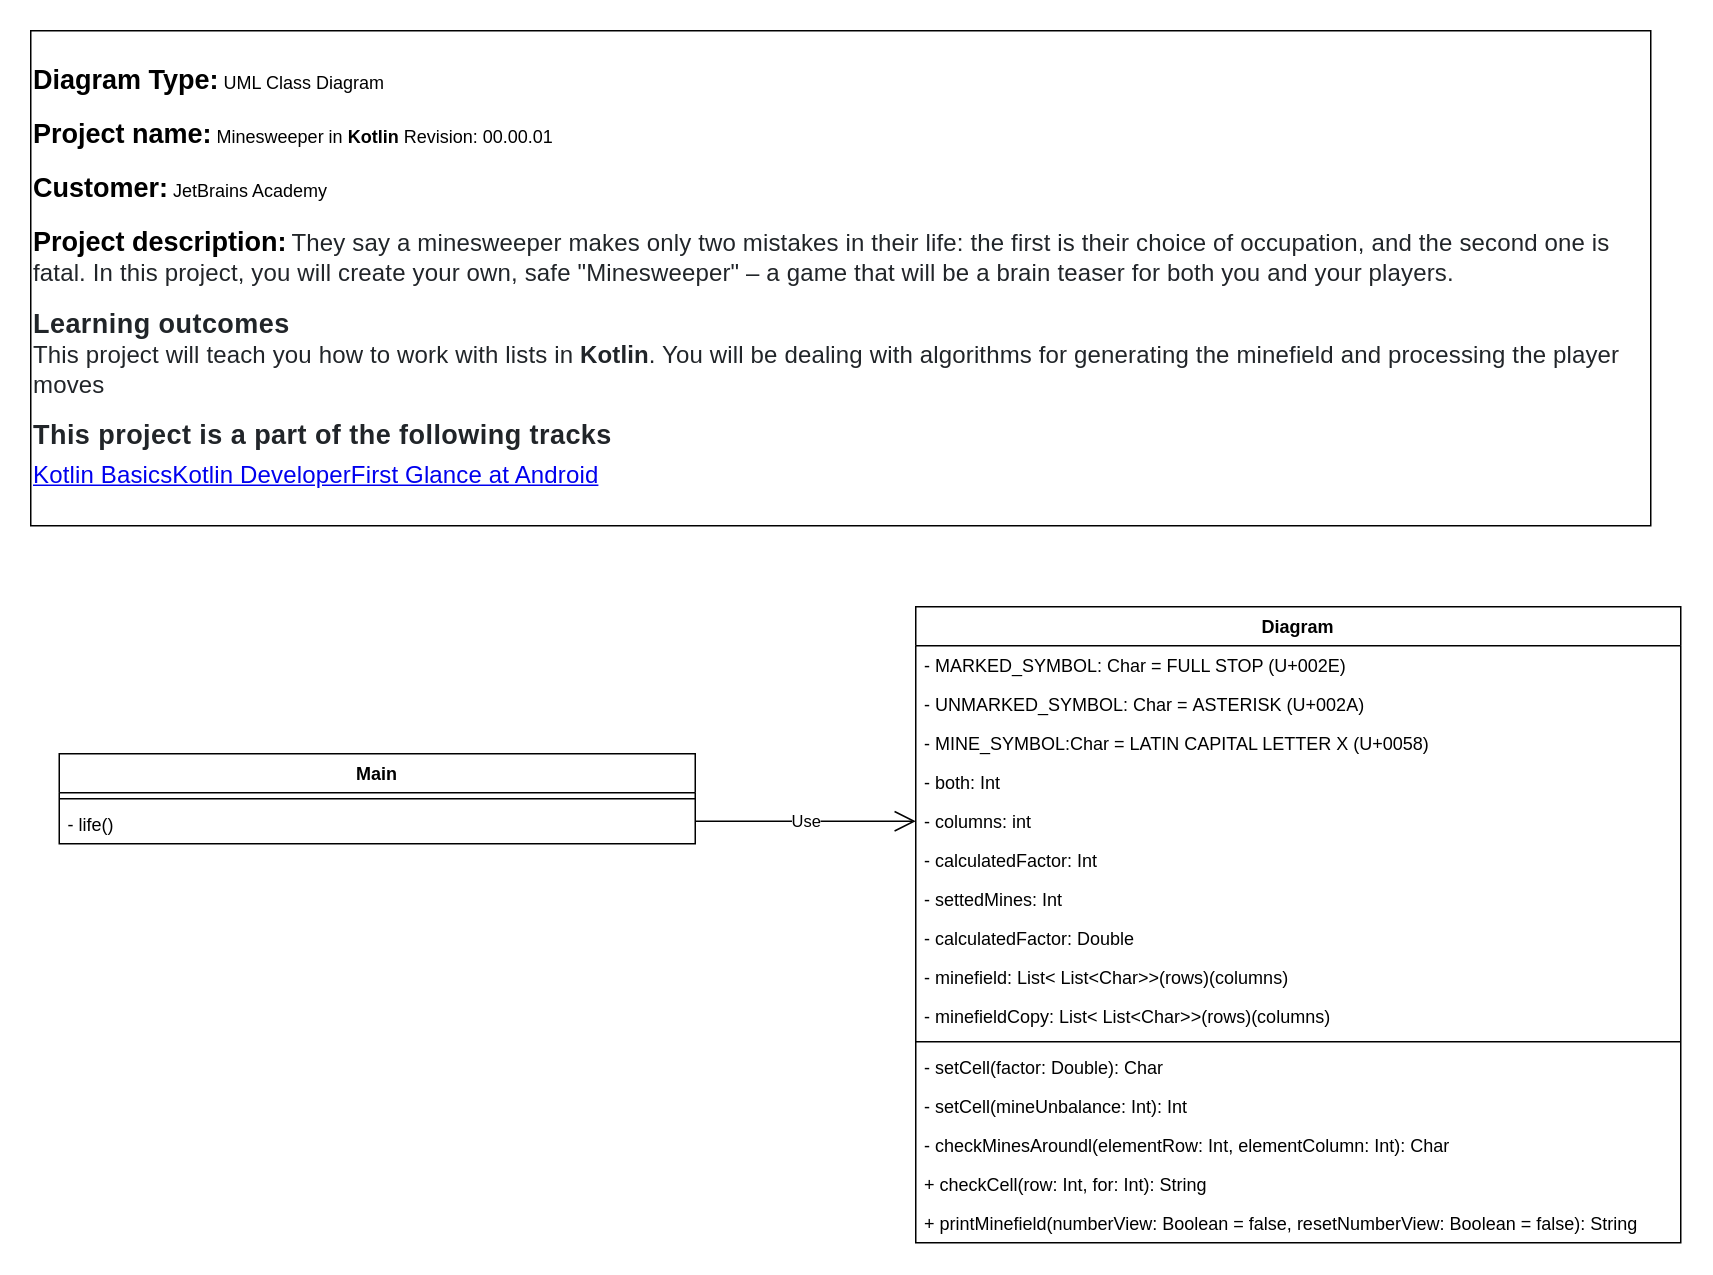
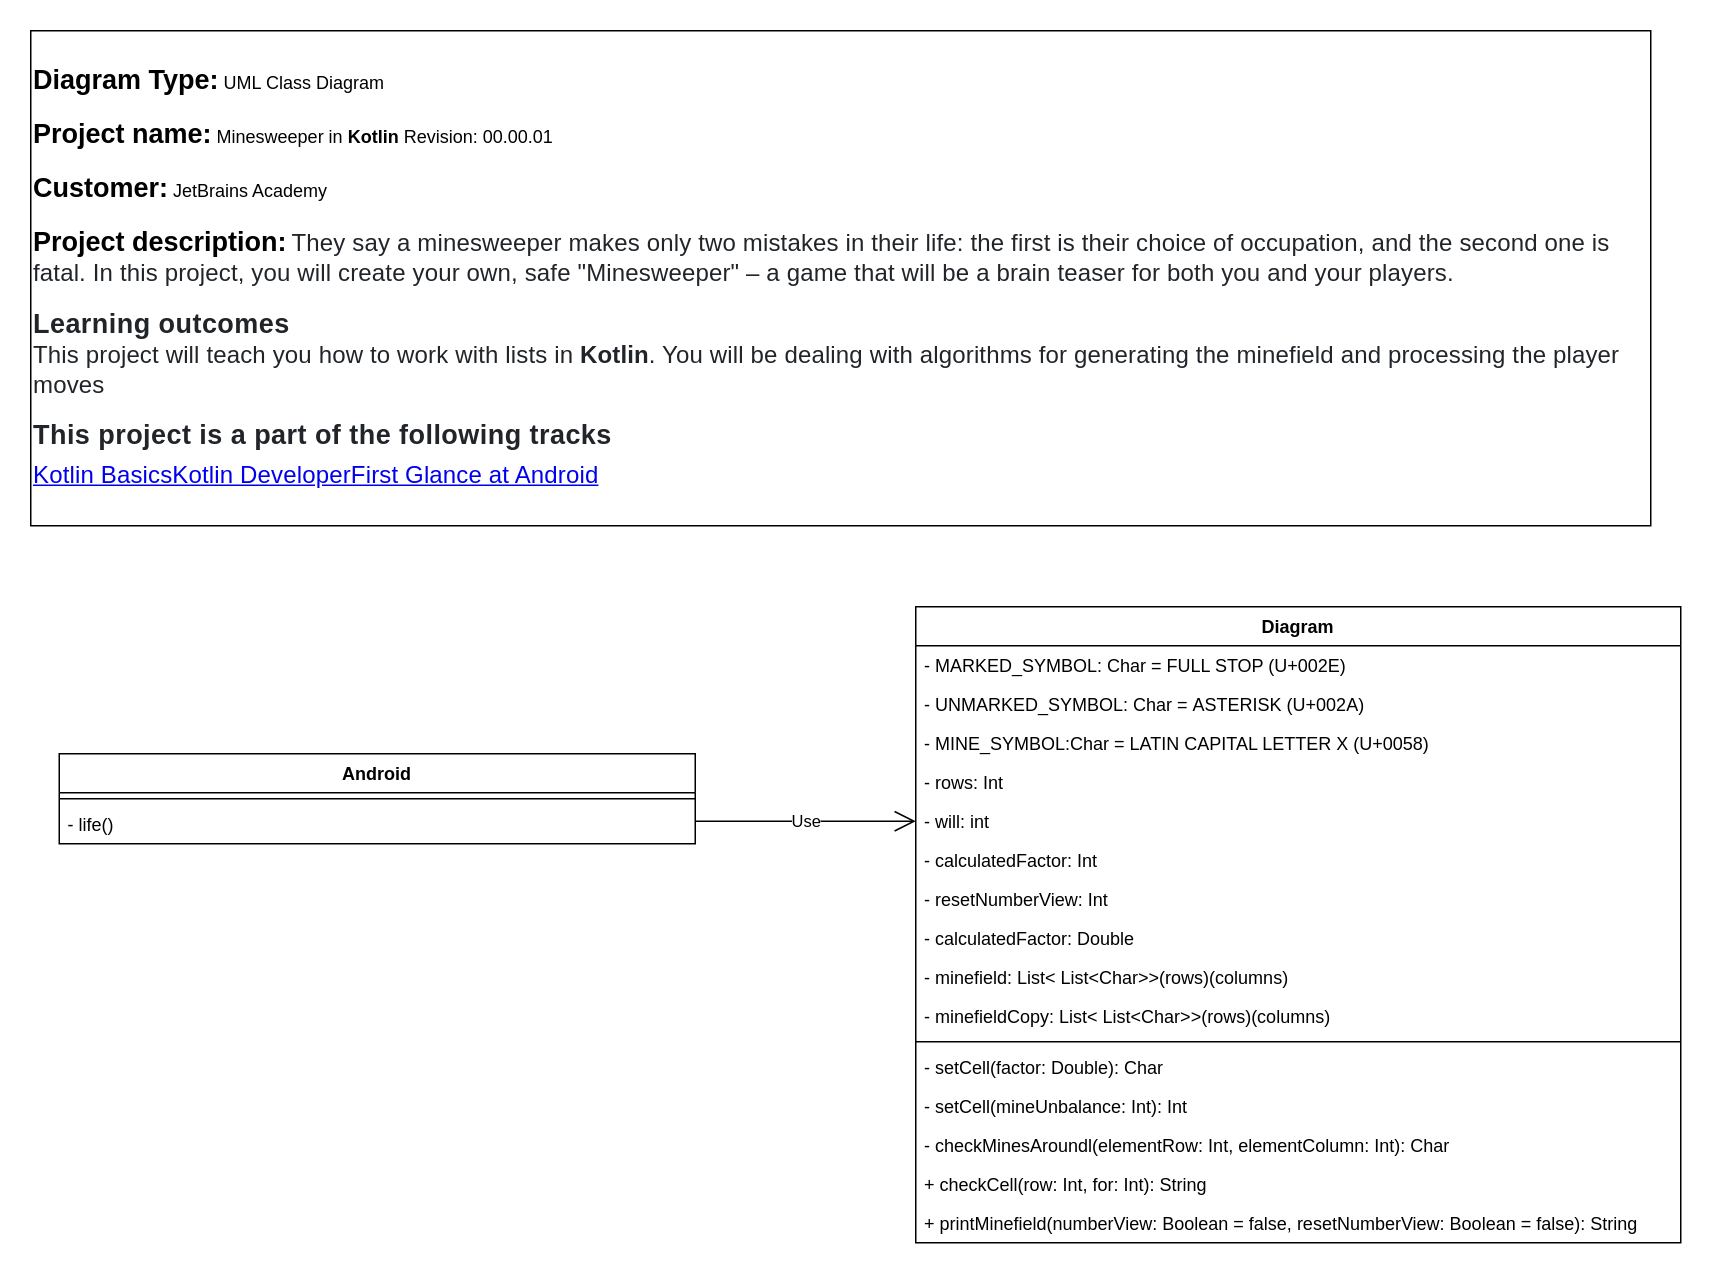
node "Main": label "Main" -> "Android"
node "- both: Int": label "- both: Int" -> "- rows: Int"
node "- columns: int": label "- columns: int" -> "- will: int"
node "- settedMines: Int": label "- settedMines: Int" -> "- resetNumberView: Int"
